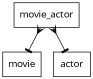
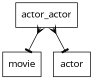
node "movie_actor": label "movie_actor" -> "actor_actor"
